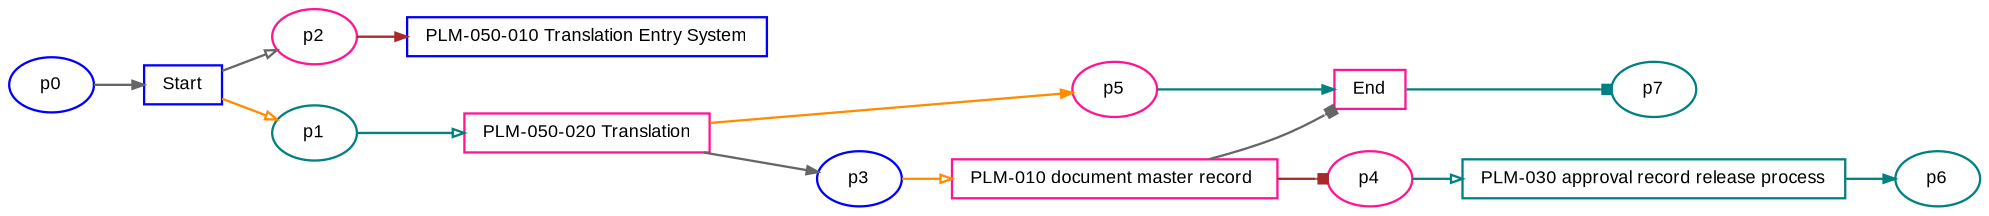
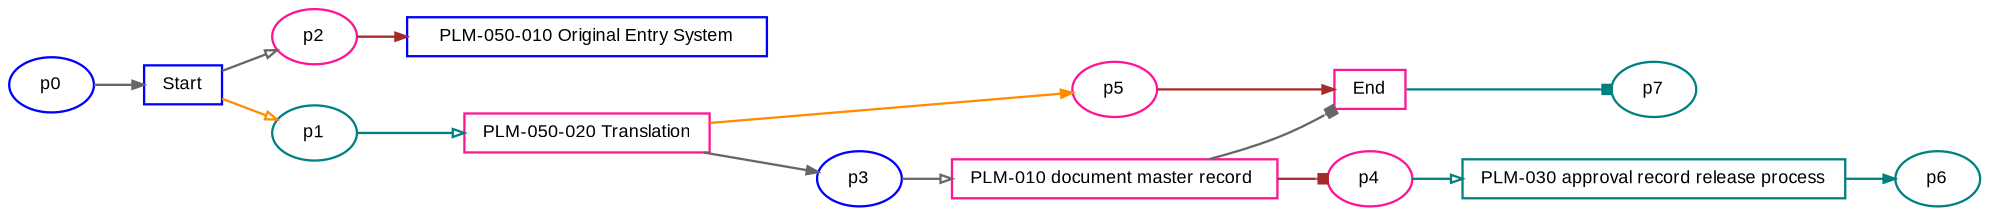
node "PLM-050-010 Translation Entry System": label "PLM-050-010 Translation Entry System" -> "PLM-050-010 Original Entry System"
edge "p5" -> "End": color teal -> brown
edge "p3" -> "PLM-010 document master record": color darkorange -> gray40
